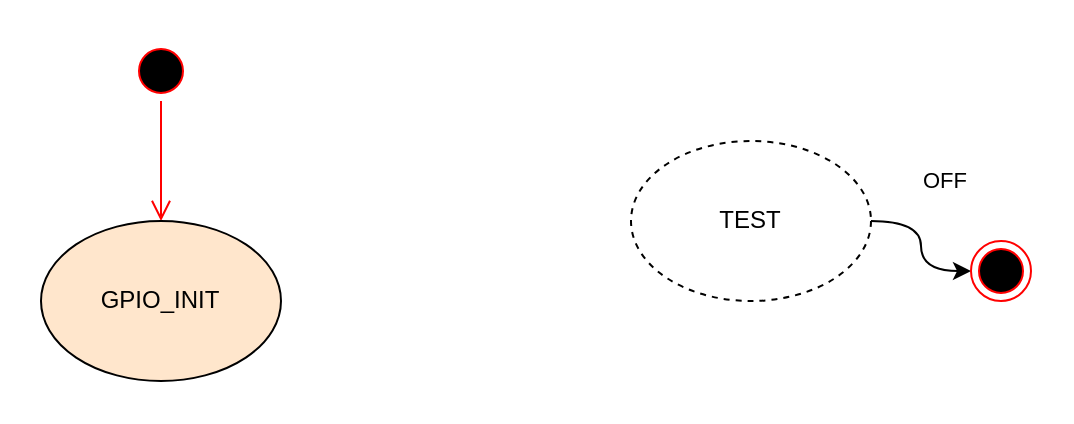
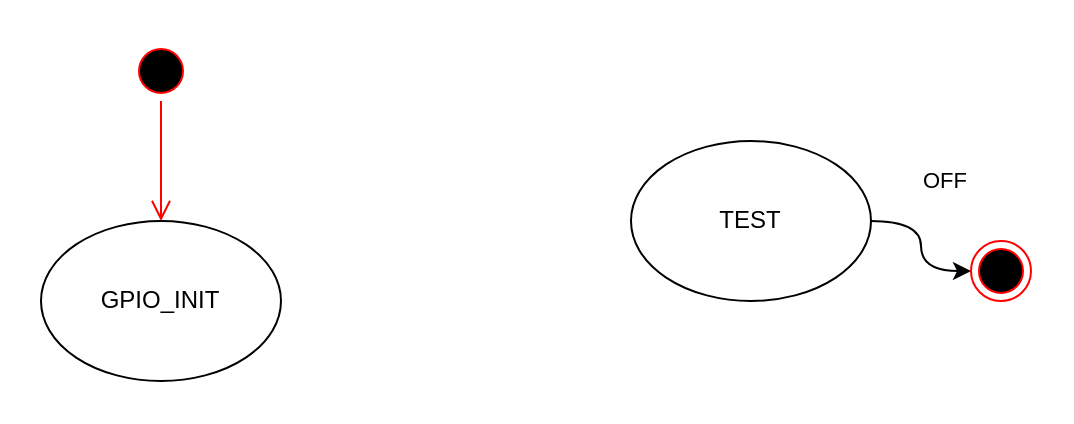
node "TEST": style dashed -> solid
node "GPIO_INIT": fillcolor #ffe6cc -> #ffffff
